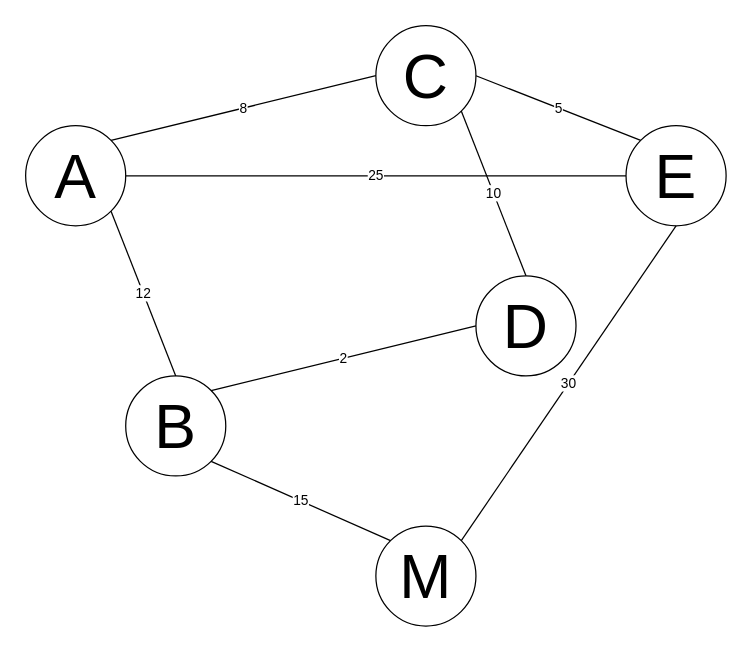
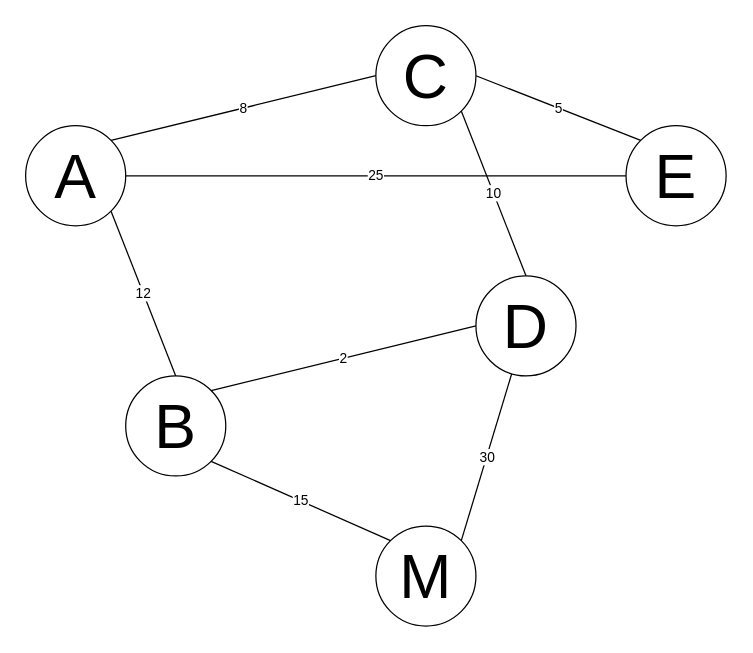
edge "E" -- "M": now "D" -- "M"
